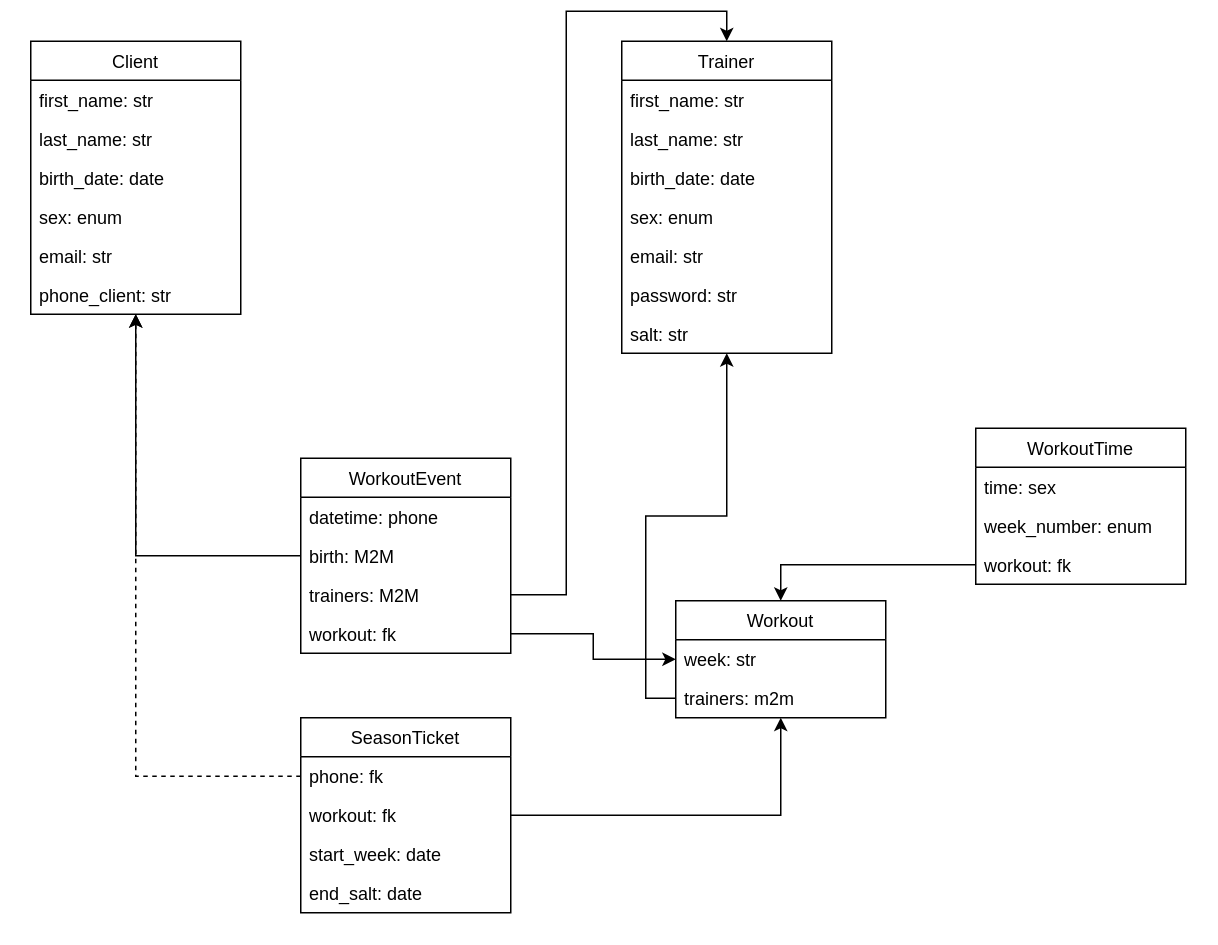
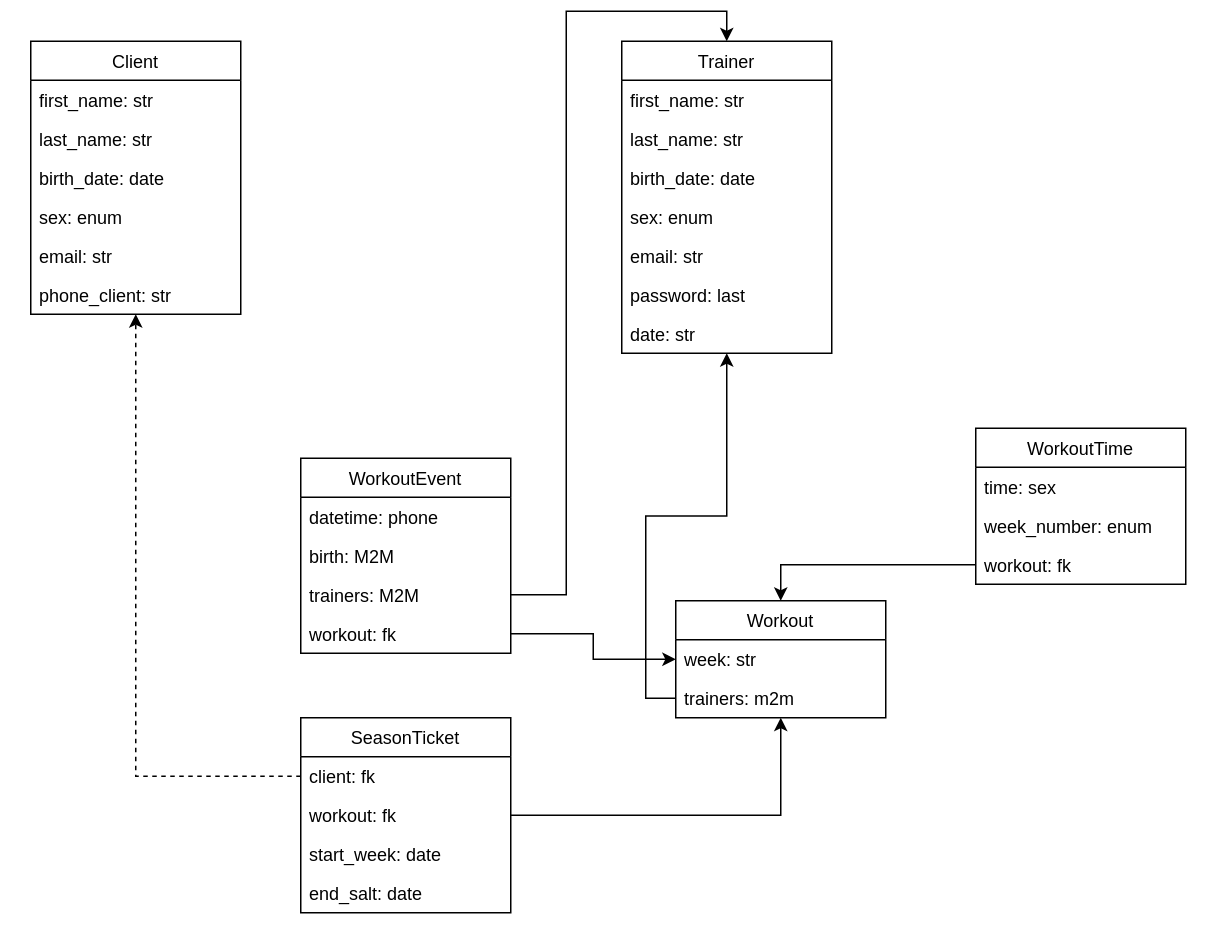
node "password: str": label "password: str" -> "password: last"
node "salt: str": label "salt: str" -> "date: str"
edge "birth: M2M" -> "Client": removed
node "phone: fk": label "phone: fk" -> "client: fk"
